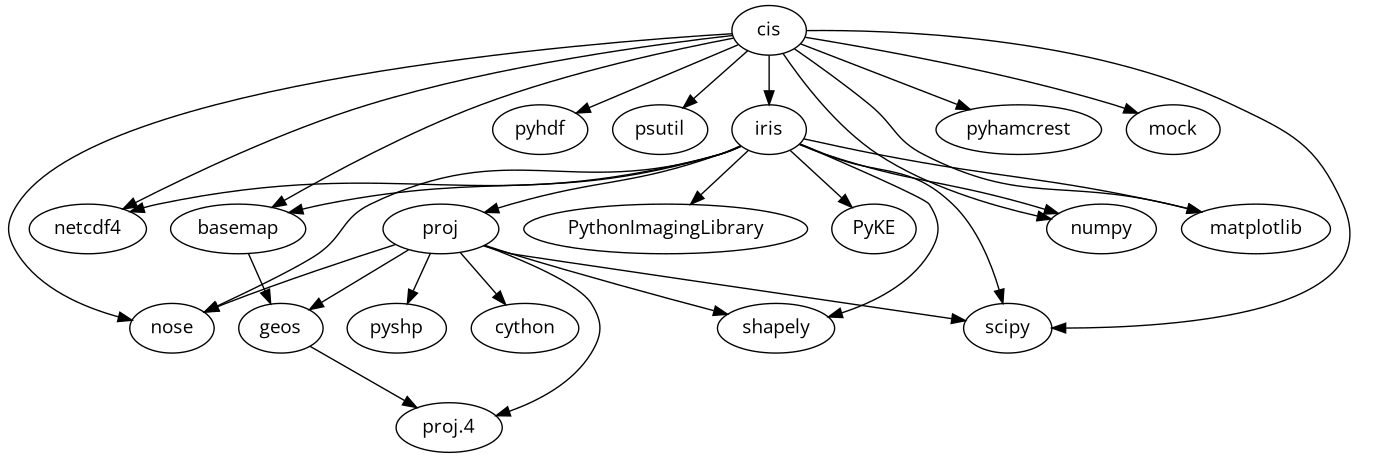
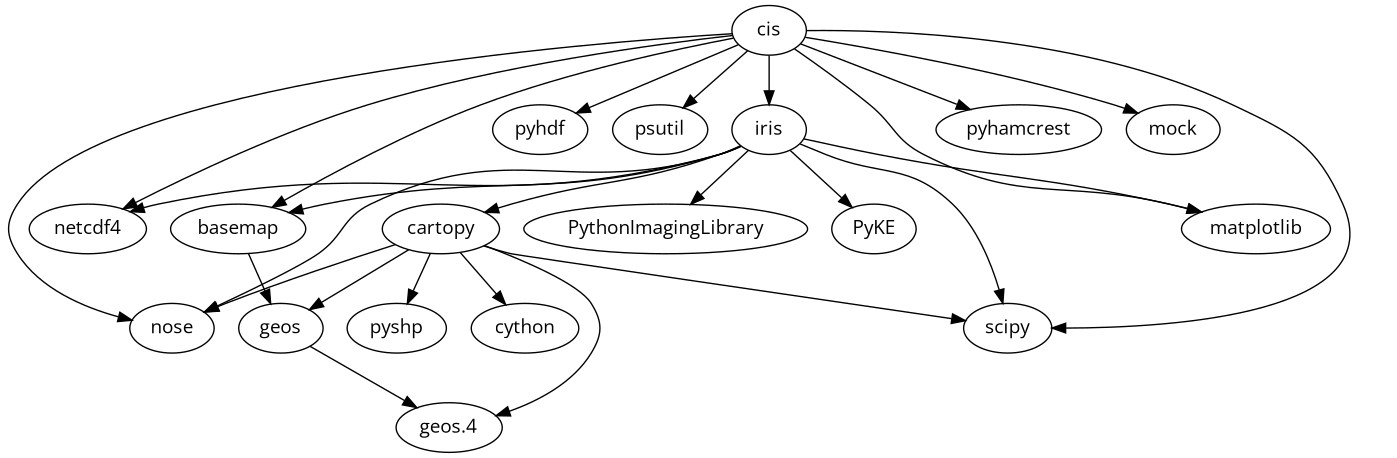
node "proj": label "proj" -> "cartopy"
node "numpy": removed
node "shapely": removed
node "proj.4": label "proj.4" -> "geos.4"
